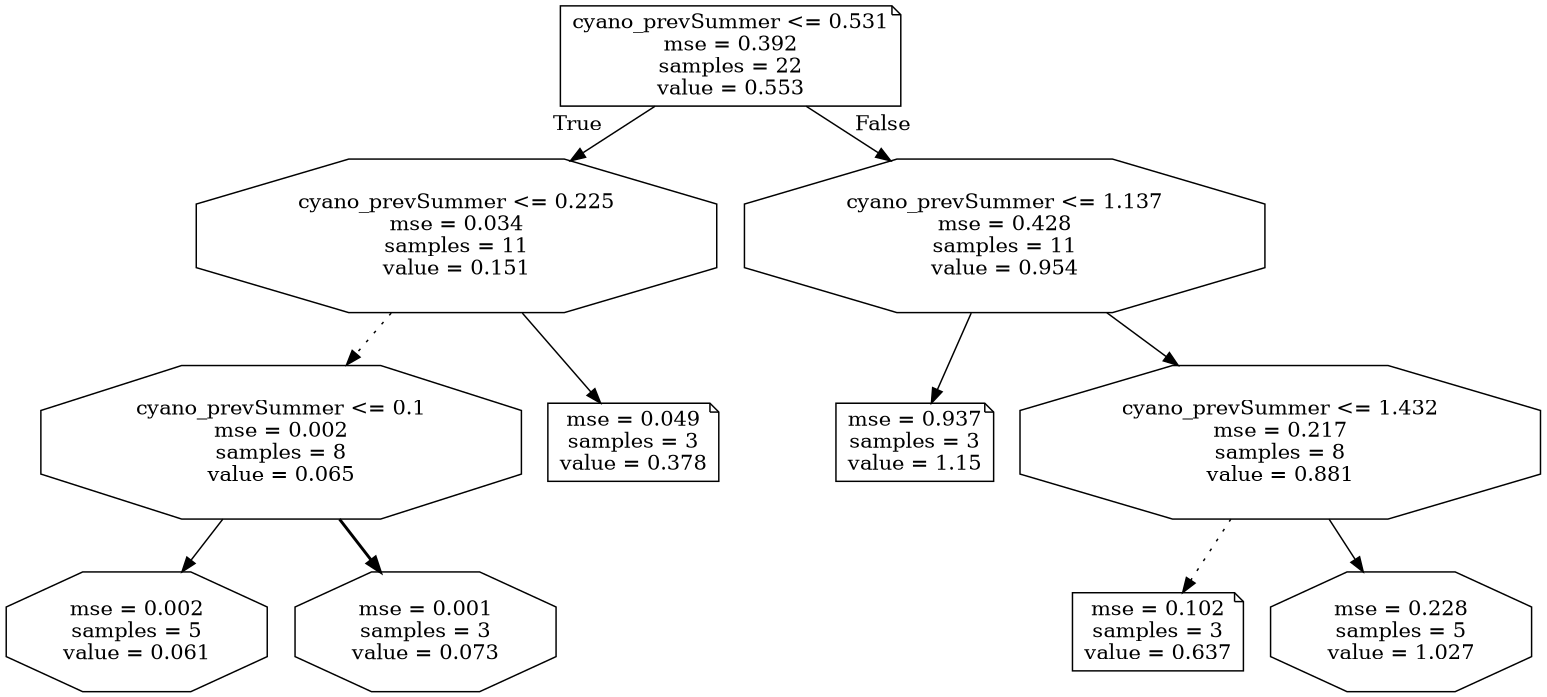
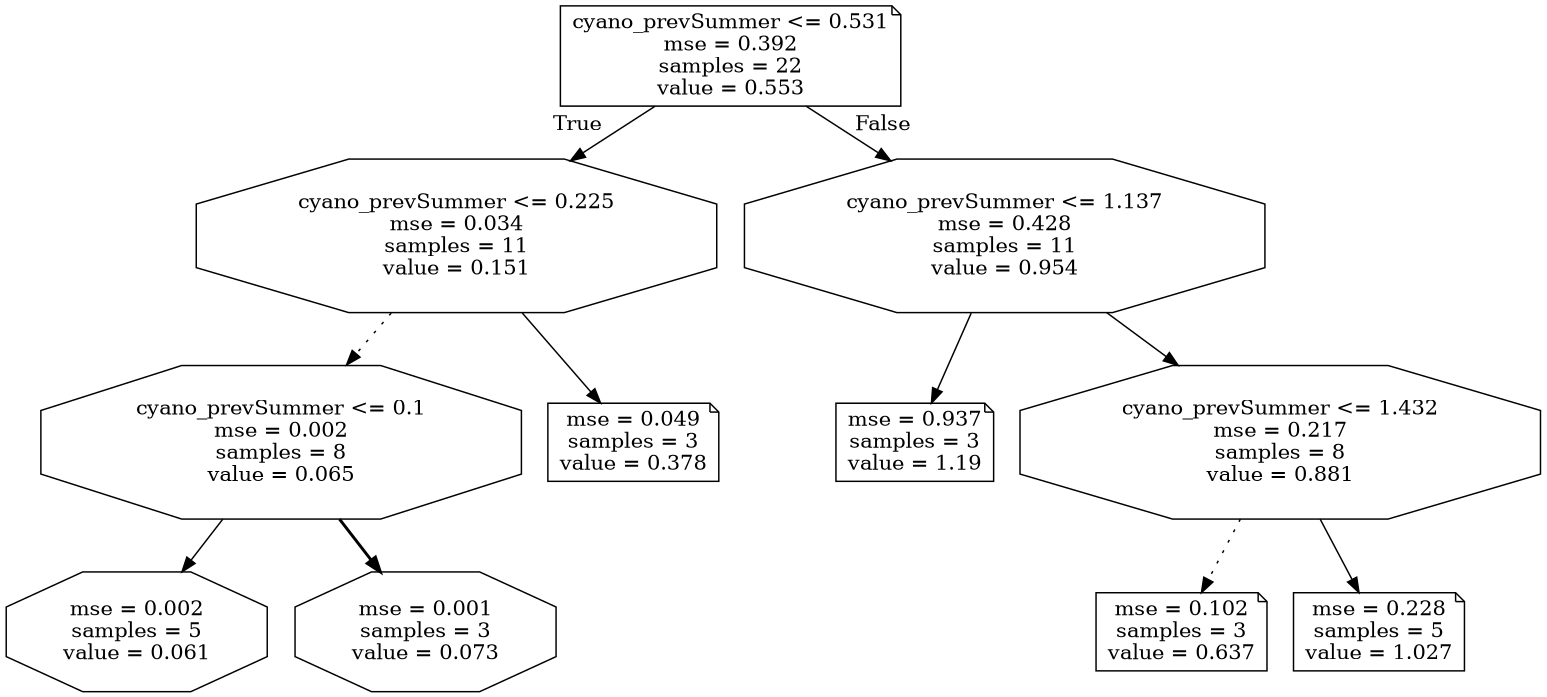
node "mse = 0.937 samples = 3 value = 1.15": label "mse = 0.937 samples = 3 value = 1.15" -> "mse = 0.937 samples = 3 value = 1.19"
node "mse = 0.228 samples = 5 value = 1.027": shape octagon -> note
